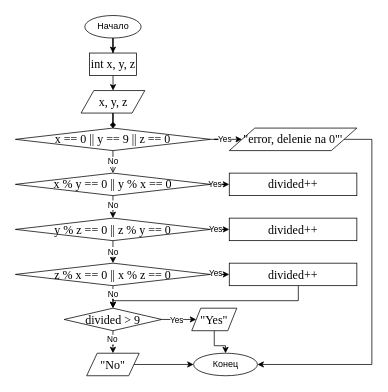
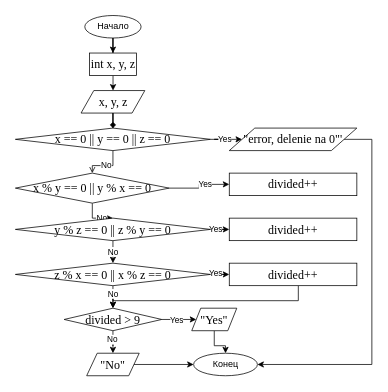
node "x == 0 || y == 9 || z == 0": label "x == 0 || y == 9 || z == 0" -> "x == 0 || y == 0 || z == 0"
node "x % y == 0 || y % x == 0": size 195x23 -> 154x30
